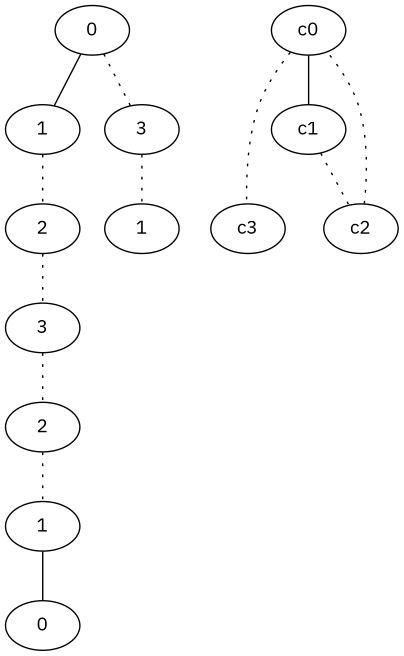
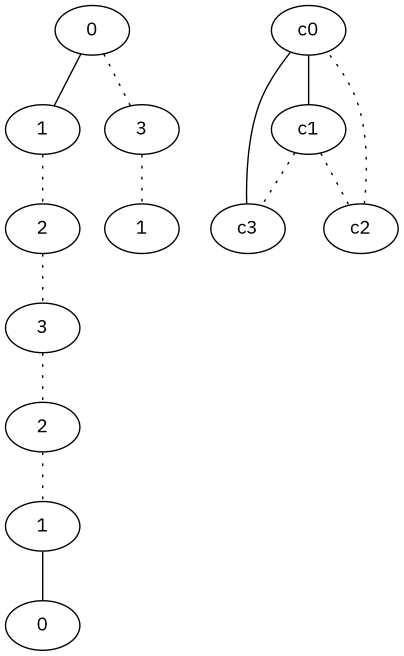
edge "c0" -- "c3": style dotted -> solid
edge "c1" -- "c3": added
